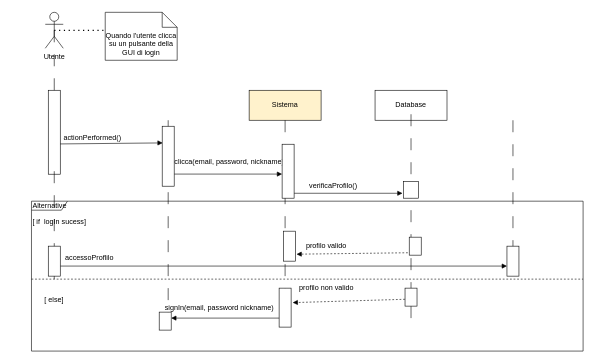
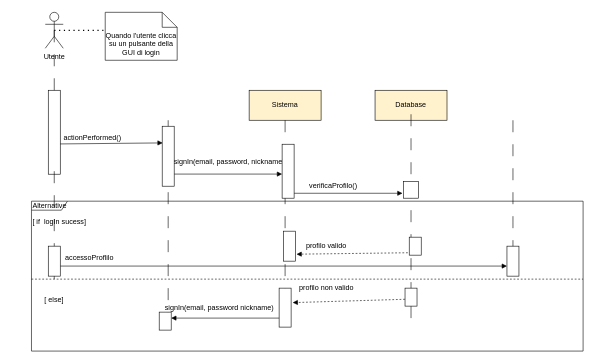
node "Database": fillcolor #ffffff -> #fff2cc
node "clicca(email, password, nickname)": label "clicca(email, password, nickname)" -> "signIn(email, password, nickname)"
